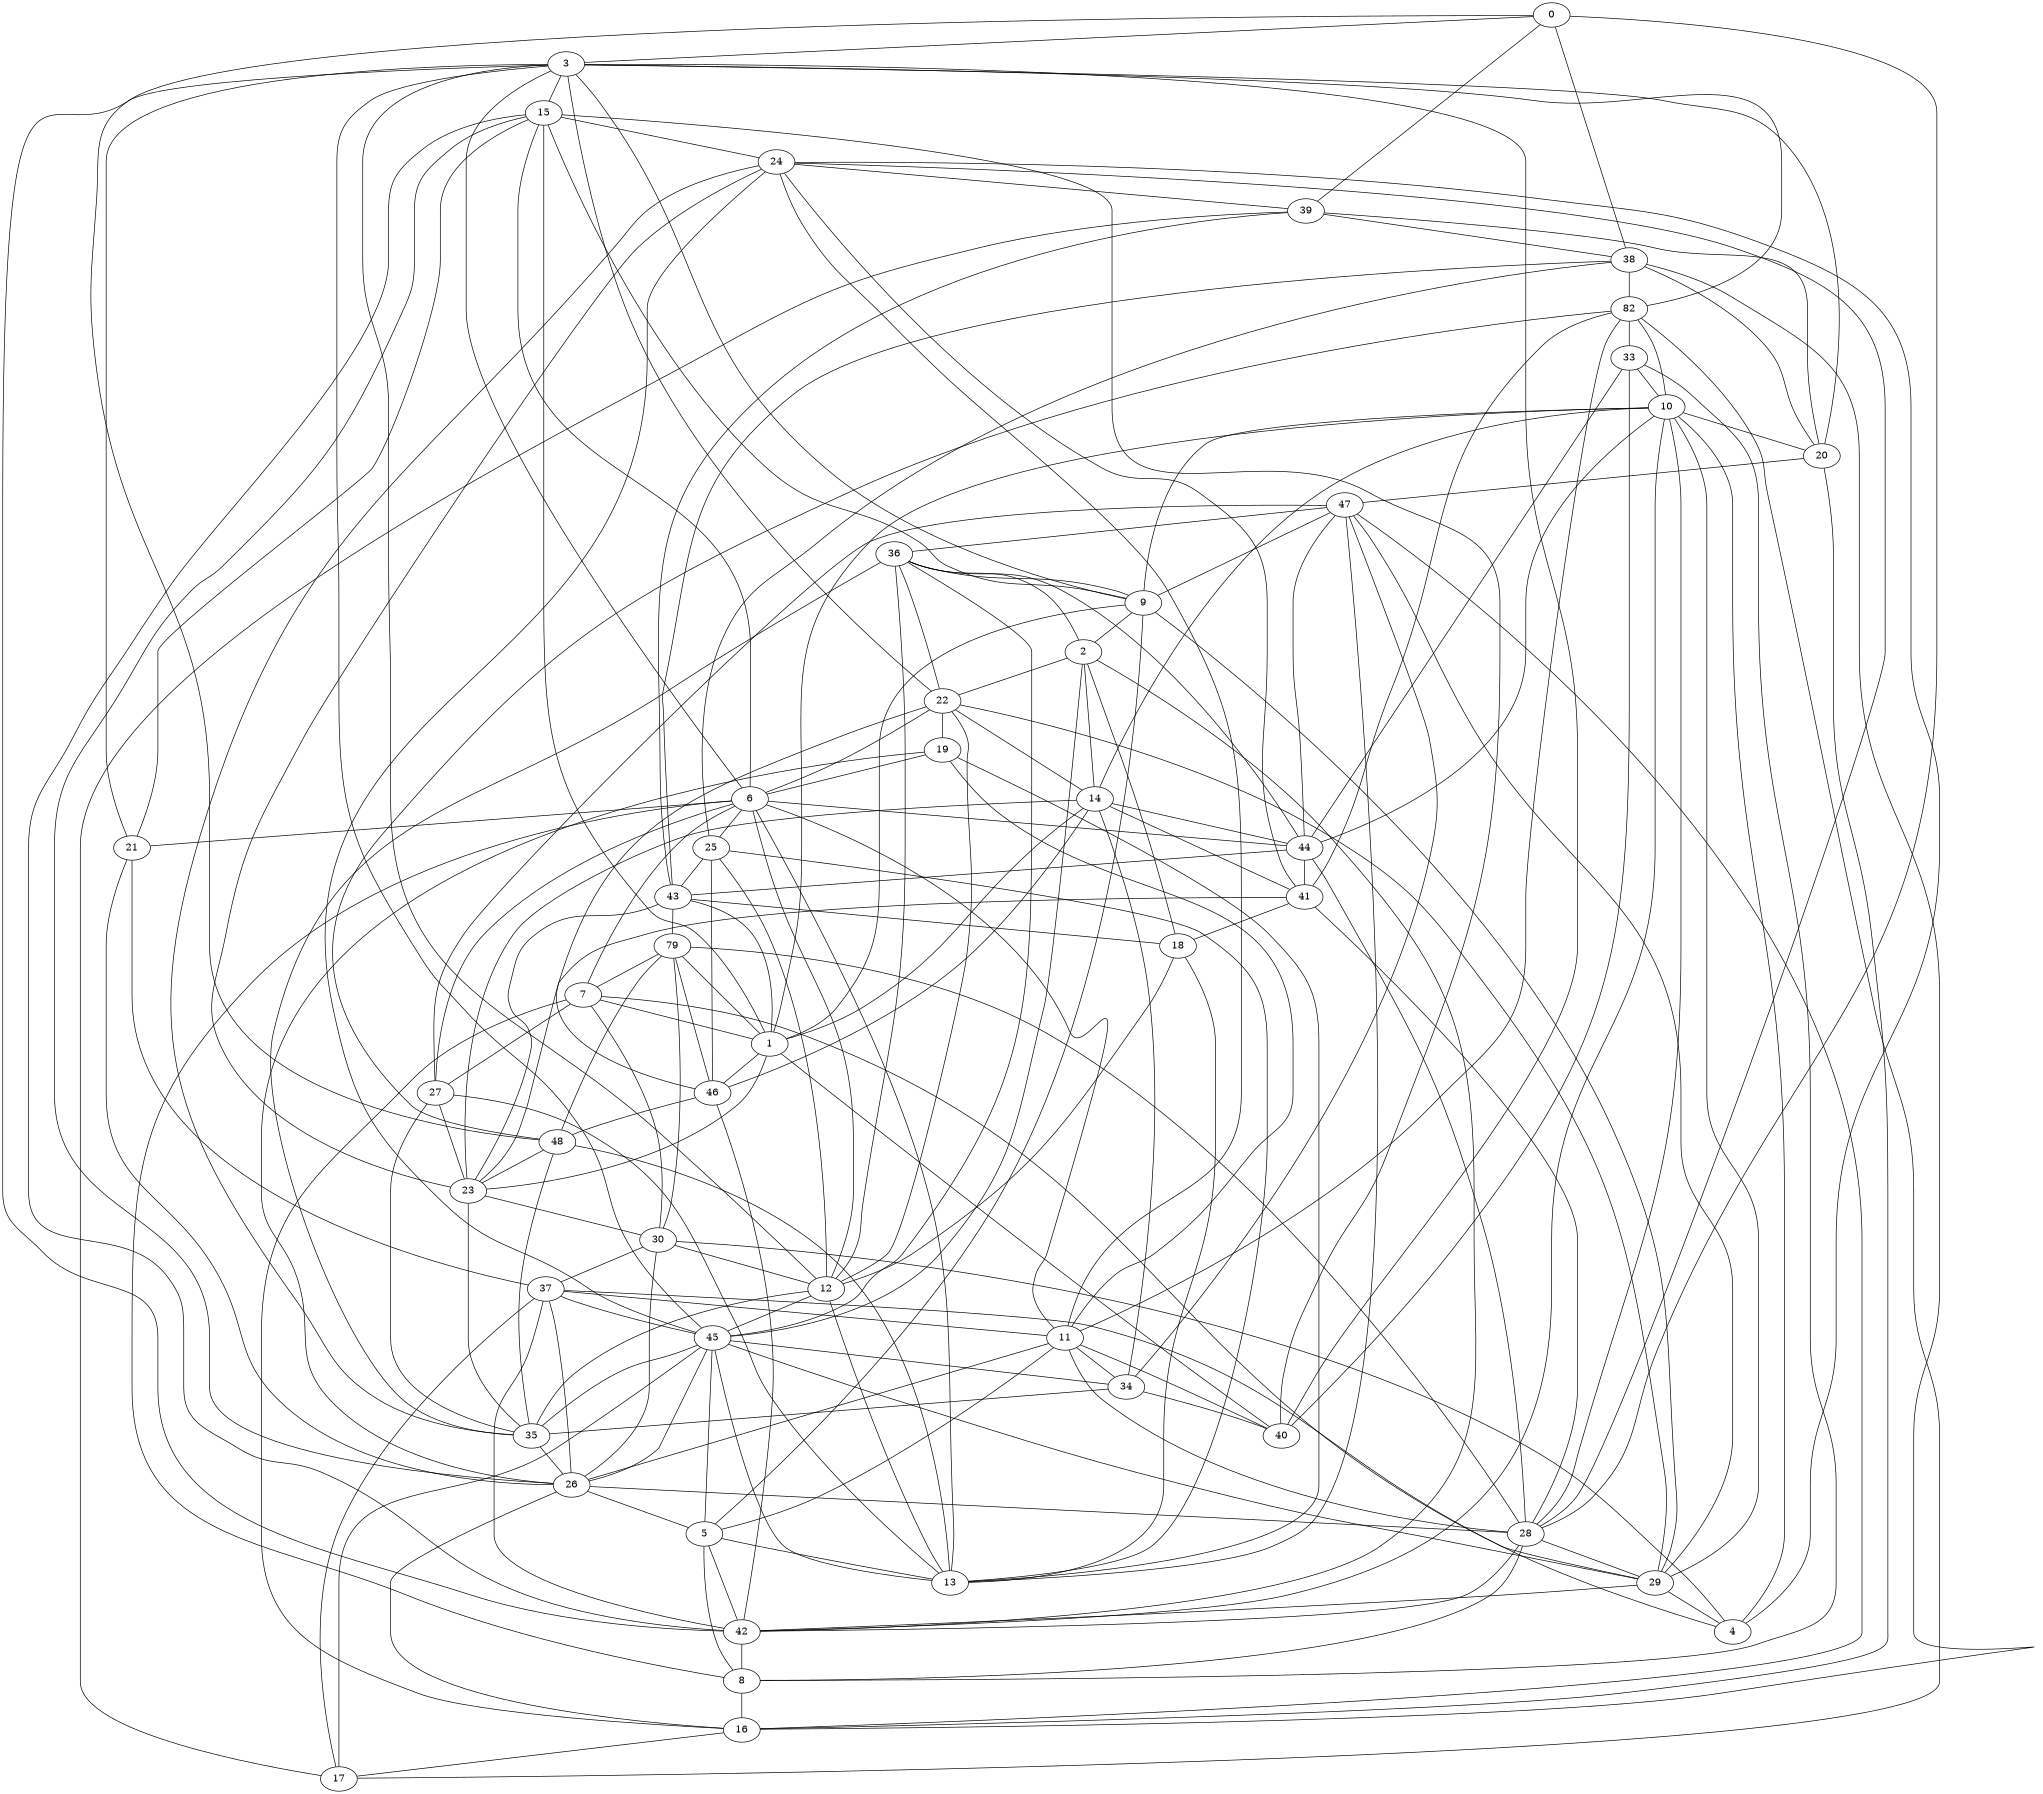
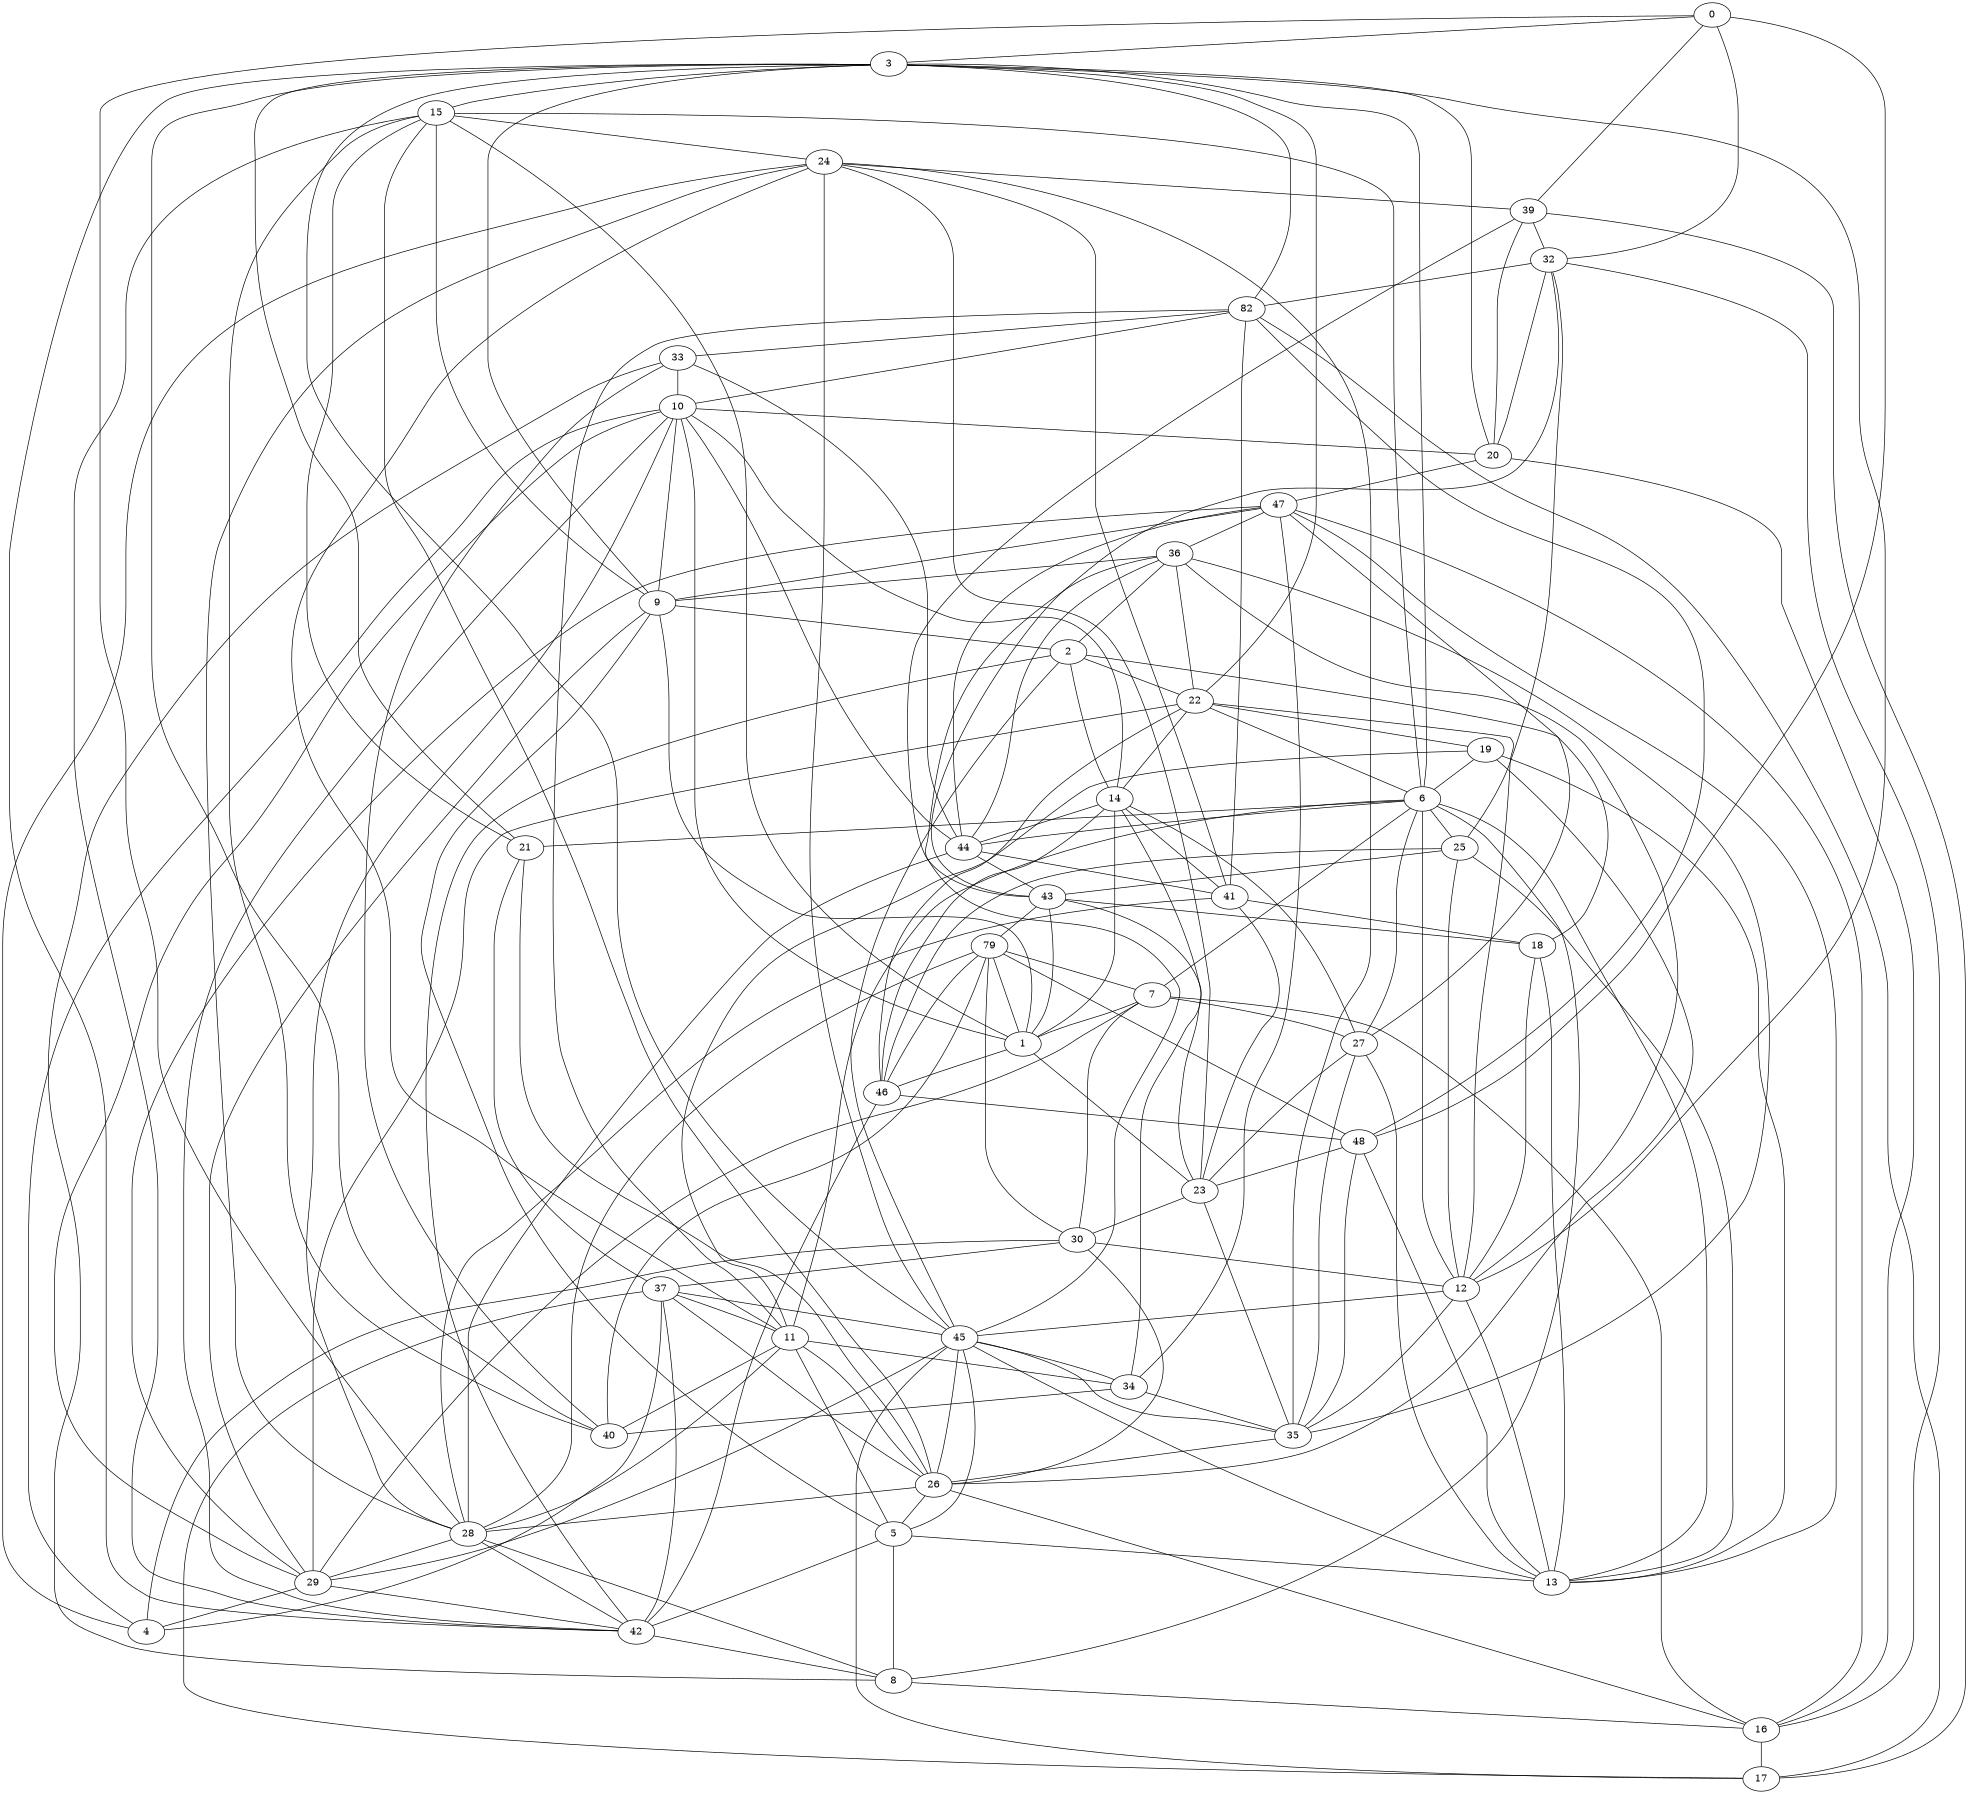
node "38": label "38" -> "32"
edge "14" -- "23": now "14" -- "27"
edge "1" -- "40": now "79" -- "40"
